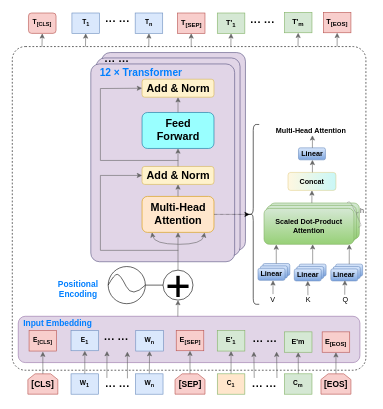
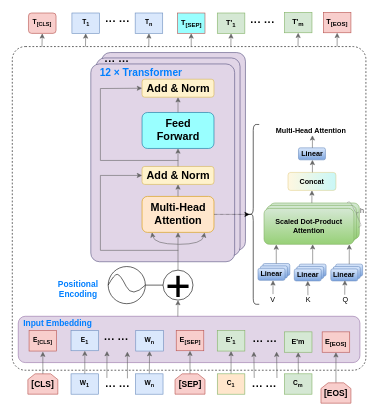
node "T[SEP]": fillcolor #f8cecc -> #99ffff
node "[EOS]": moved (336, 384) -> (336, 393)
